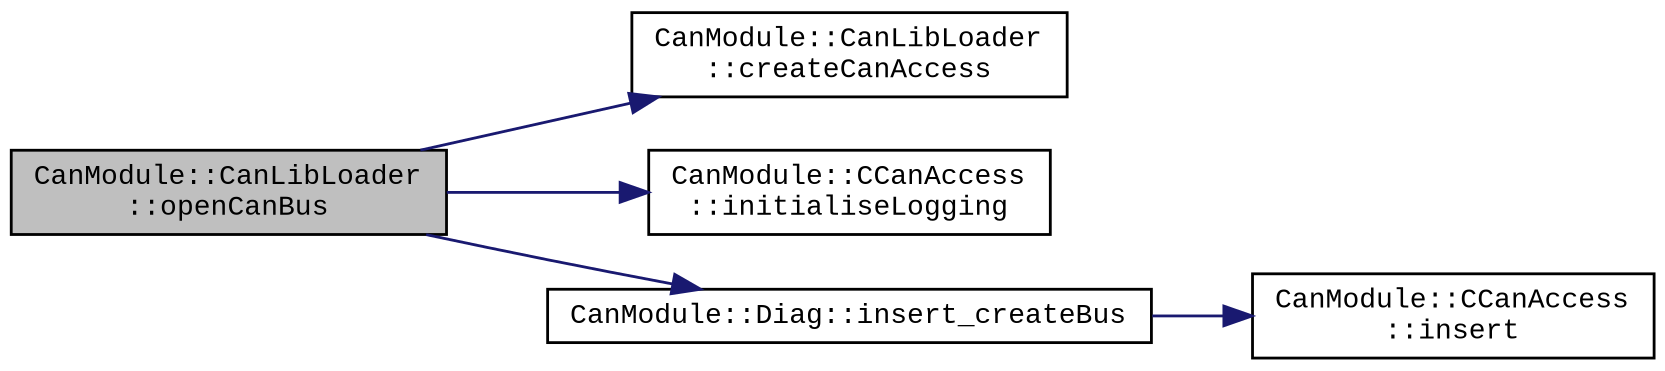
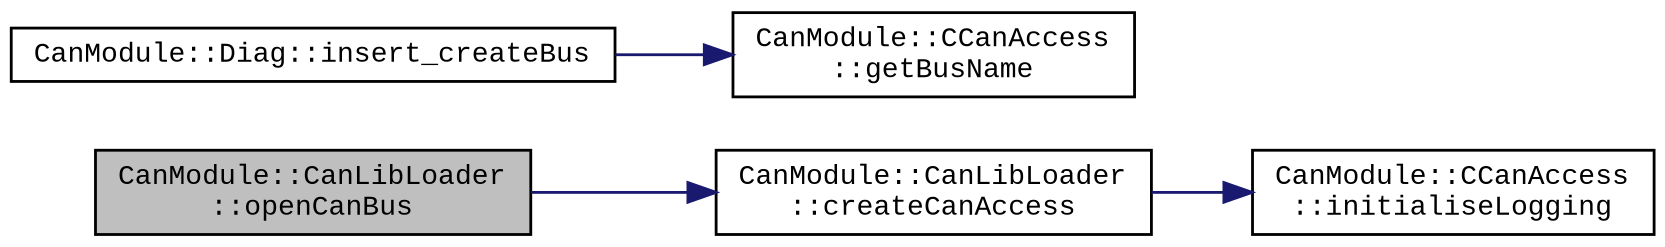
edge "CanModule::CanLibLoader ::openCanBus" -> "CanModule::CCanAccess ::initialiseLogging": now "CanModule::CanLibLoader ::createCanAccess" -> "CanModule::CCanAccess ::initialiseLogging"
edge "CanModule::CanLibLoader ::openCanBus" -> "CanModule::Diag::insert_createBus": removed
node "CanModule::CCanAccess ::insert": label "CanModule::CCanAccess ::insert" -> "CanModule::CCanAccess ::getBusName"
